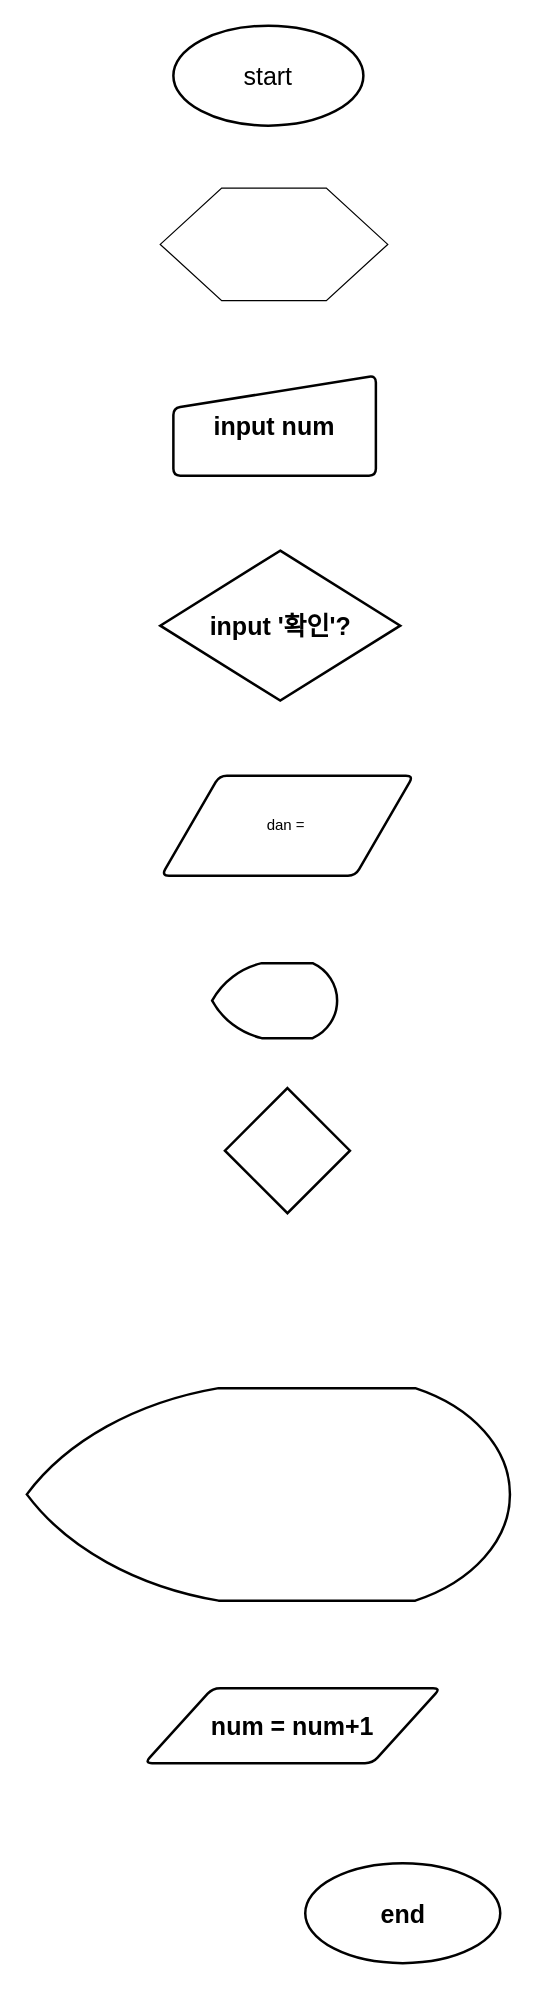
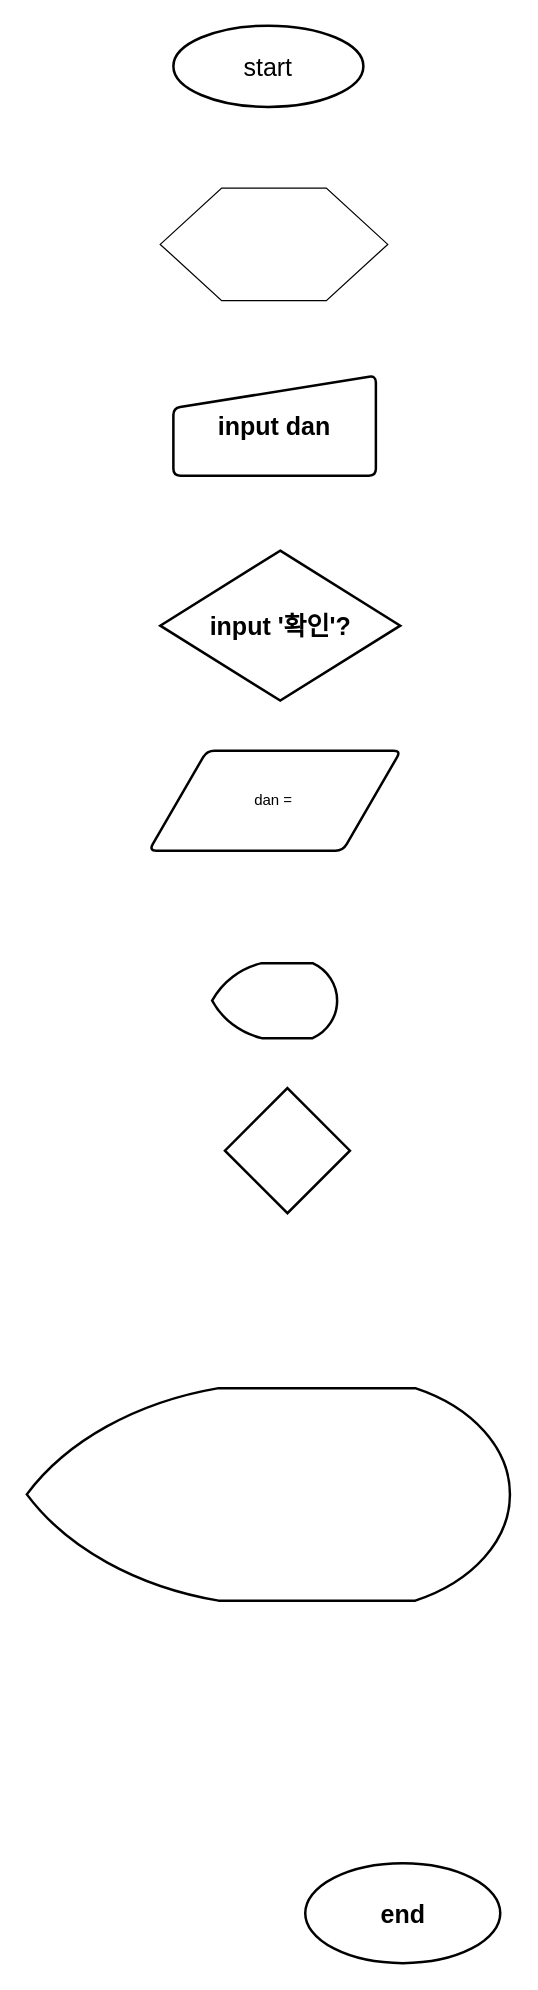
node "start": size 190x100 -> 190x81
node "input num": label "input num" -> "input dan"
node "dan =": moved (287, 826) -> (275, 801)
node "num = num+1": removed
